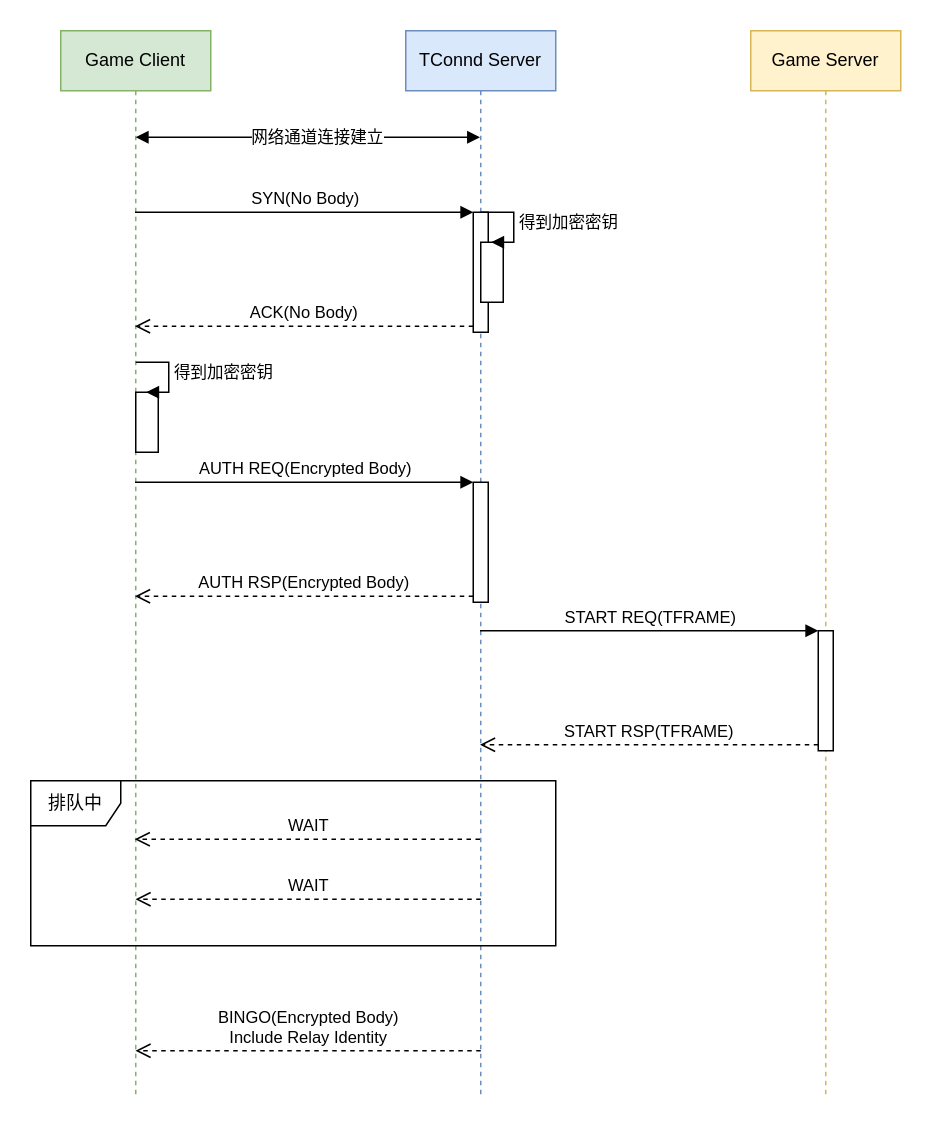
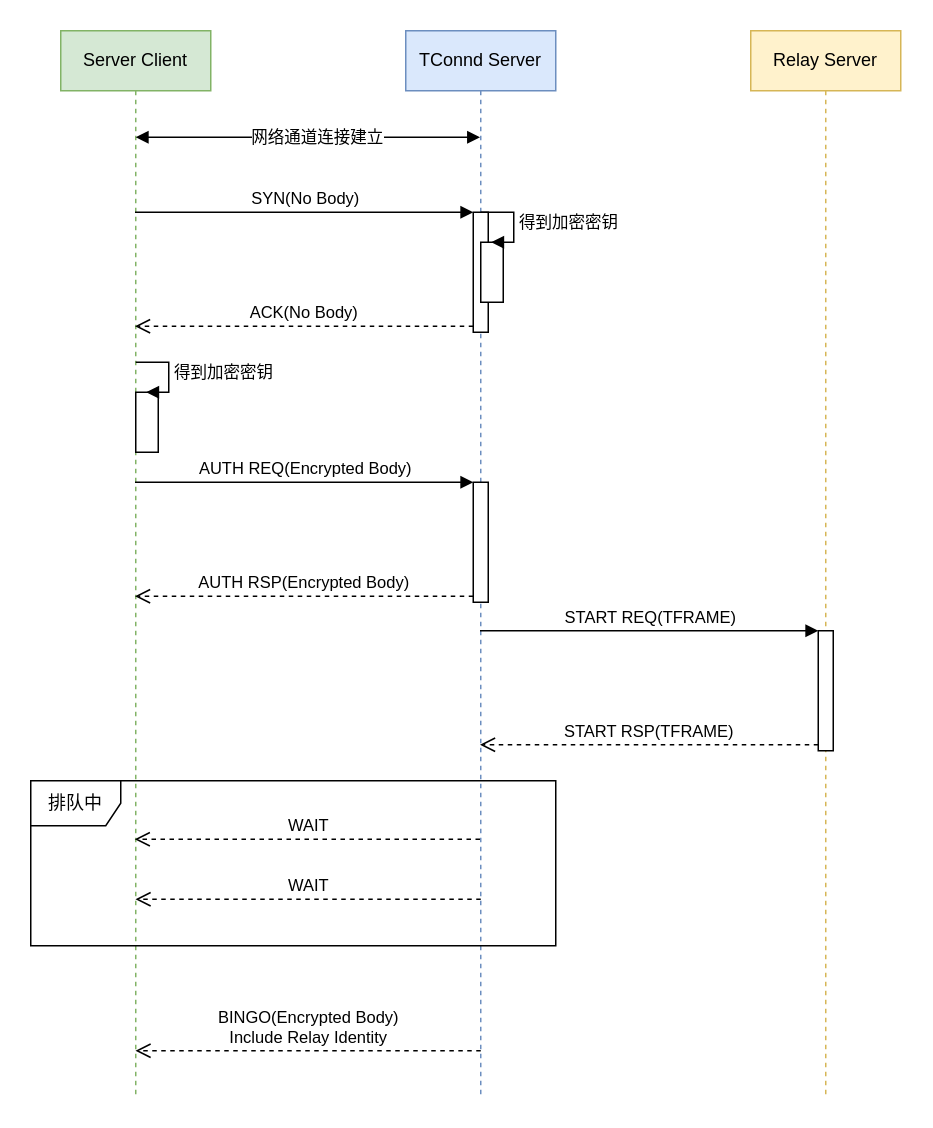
node "Game Client": label "Game Client" -> "Server Client"
node "Game Server": label "Game Server" -> "Relay Server"
